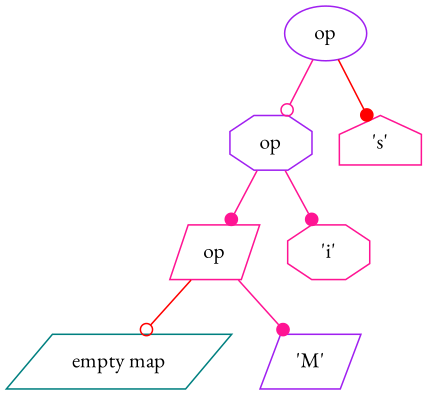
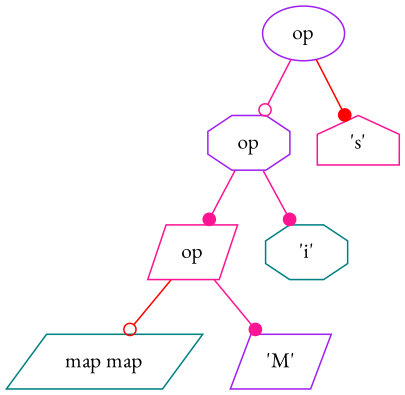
node "'i'": color deeppink -> teal
node "empty map": label "empty map" -> "map map"
